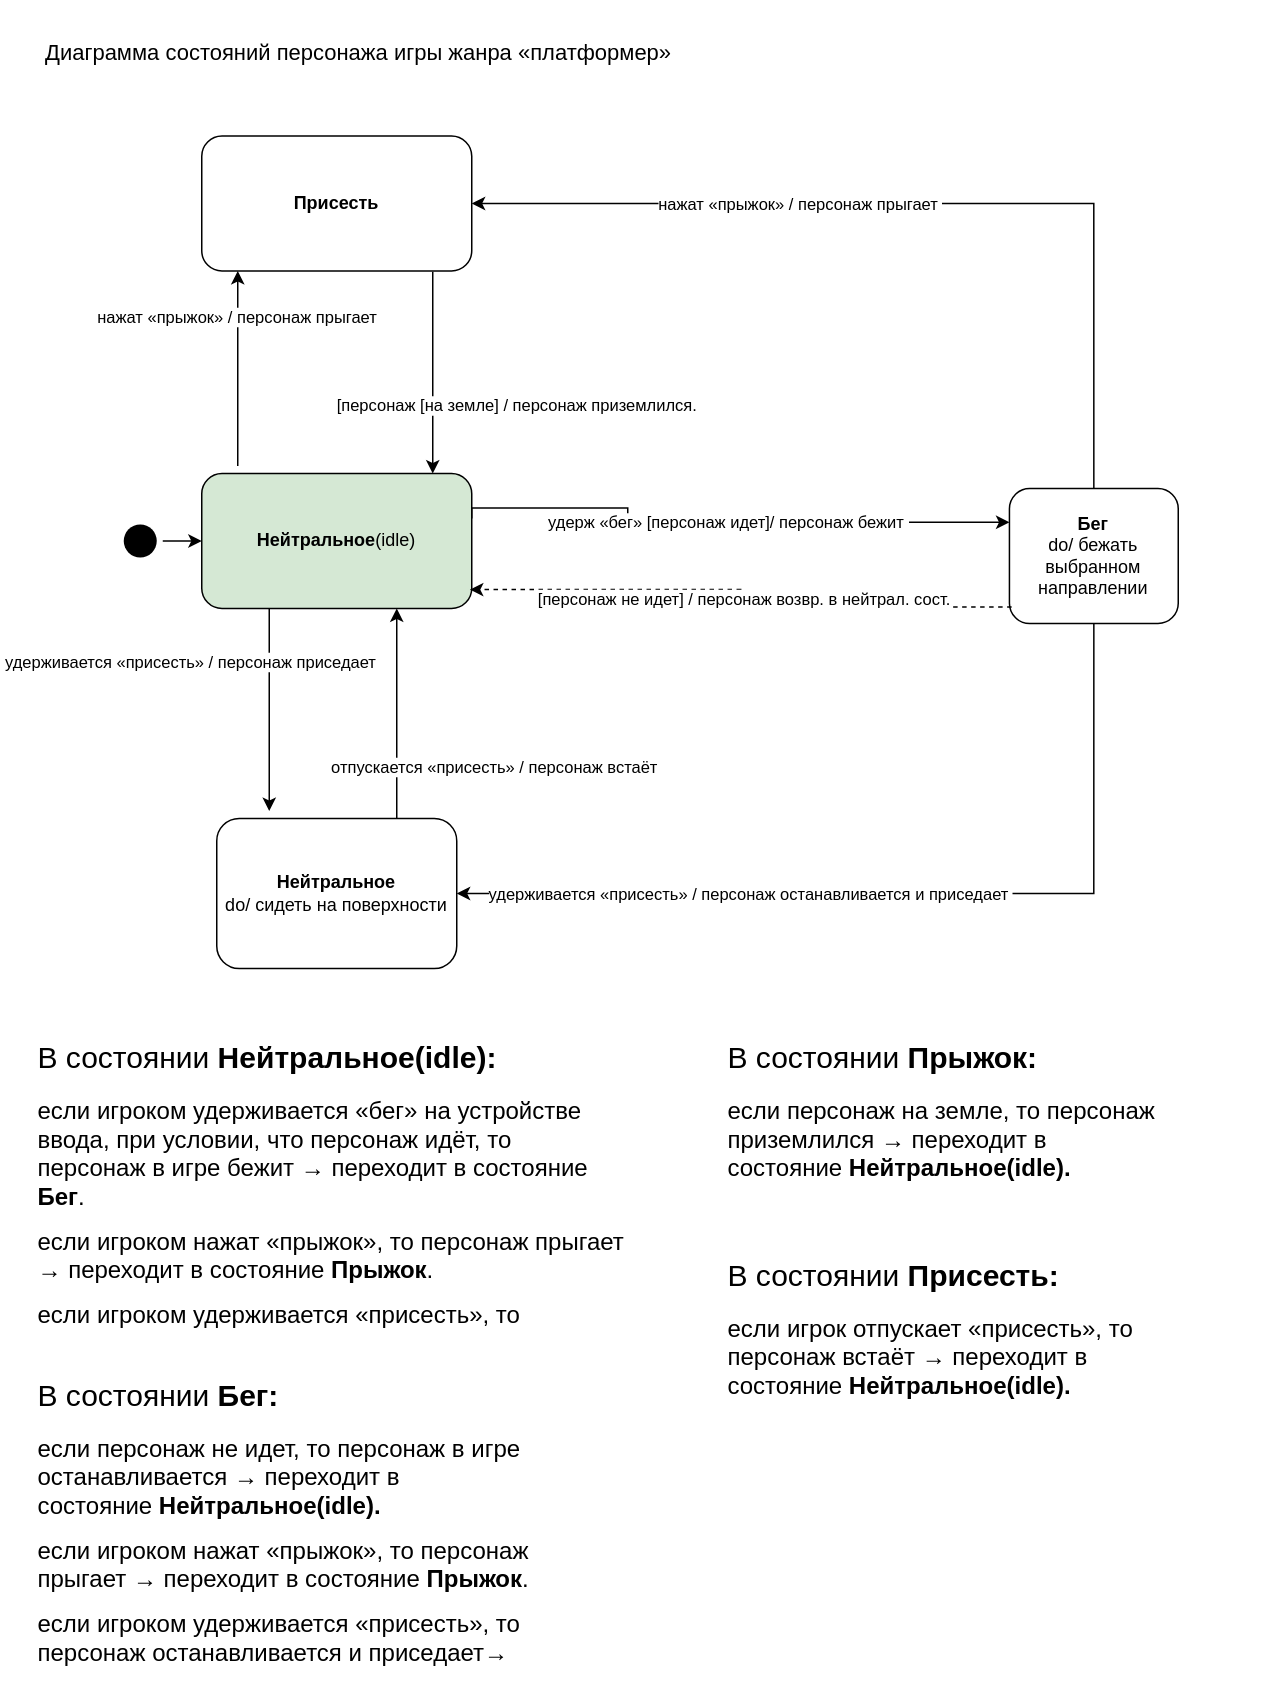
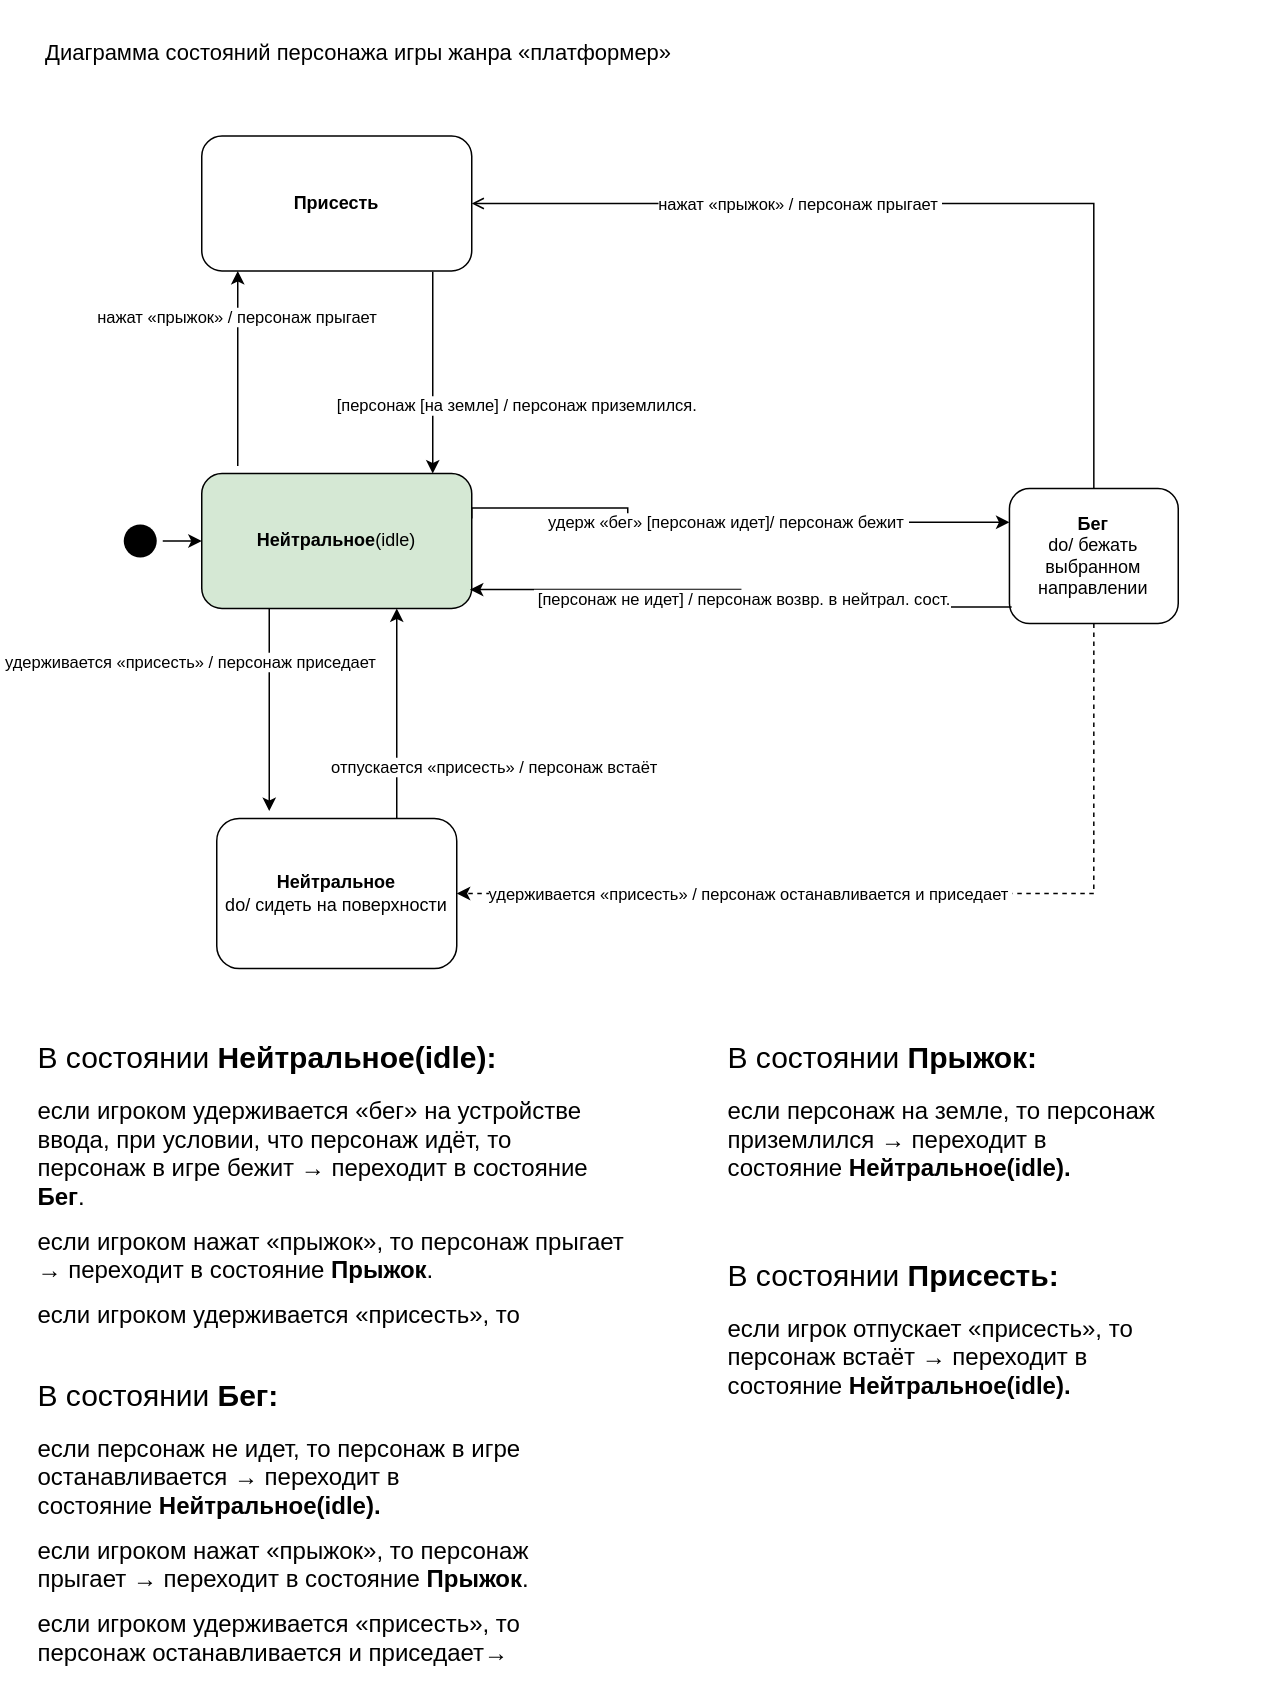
edge "Бегdo/ бежать выбранном направлении" -> "Присесть": arrowhead classic -> open
edge "Бегdo/ бежать выбранном направлении" -> "Нейтральное(idle)": style dashed -> solid
edge "Бегdo/ бежать выбранном направлении" -> "Нейтральное do/ сидеть на поверхности": style solid -> dashed
